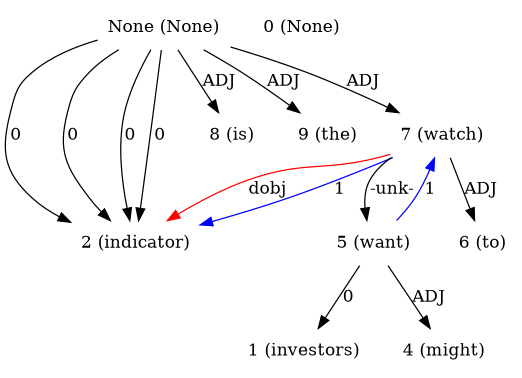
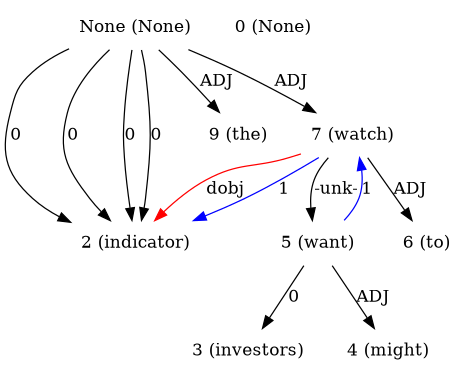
node "8 (is)": removed
node "1 (investors)": label "1 (investors)" -> "3 (investors)"
